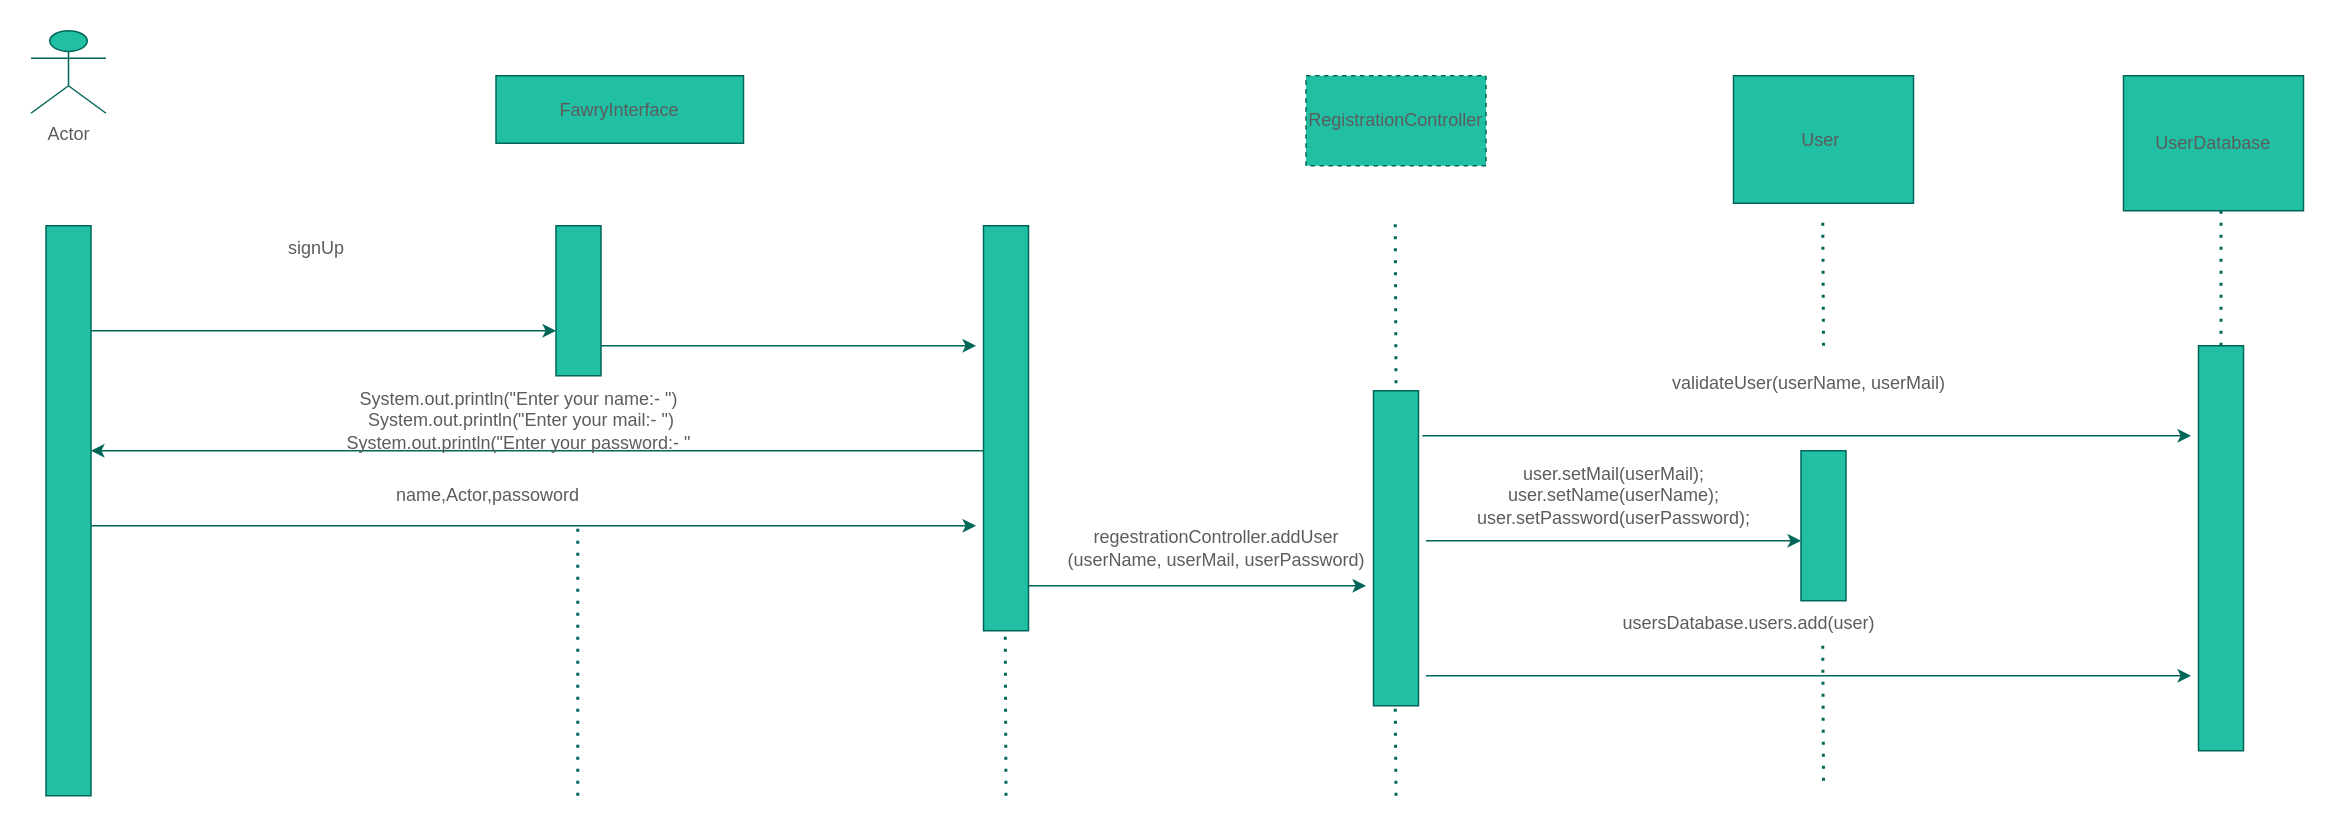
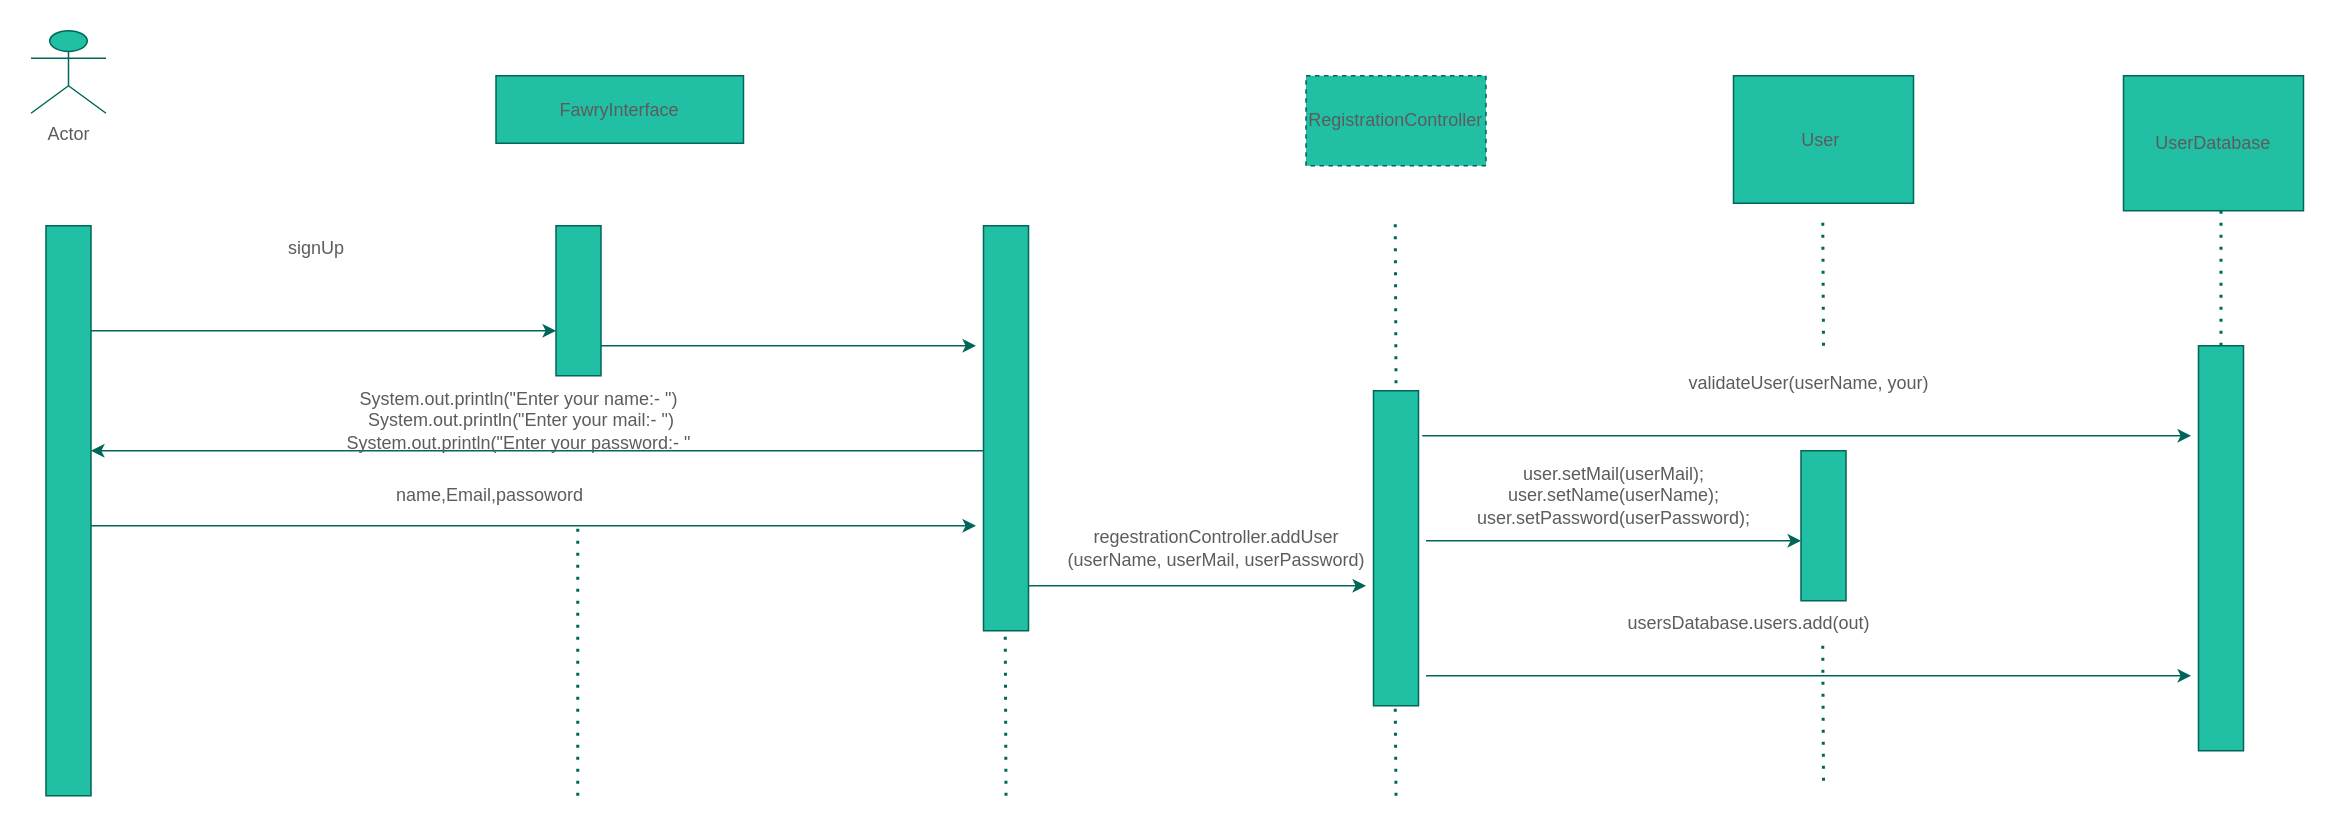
node "validateUser(userName, userMail)": label "validateUser(userName, userMail)" -> "validateUser(userName, your)"
node "name,Actor,passoword": label "name,Actor,passoword" -> "name,Email,passoword"
node "usersDatabase.users.add(user)": label "usersDatabase.users.add(user)" -> "usersDatabase.users.add(out)"
